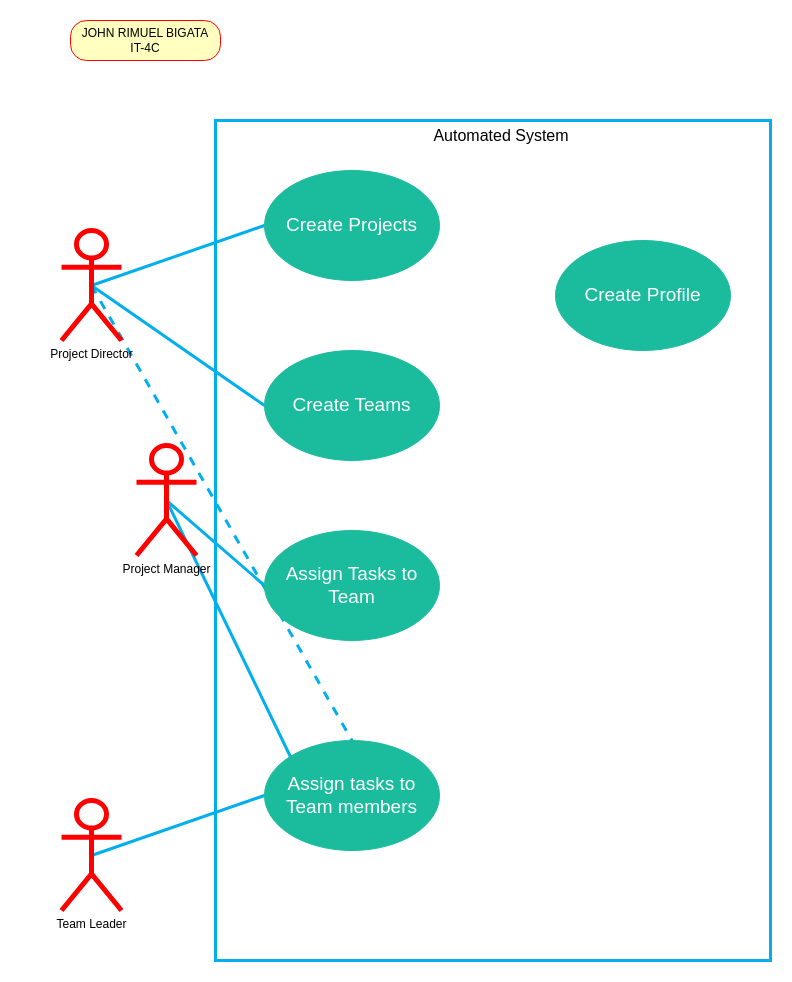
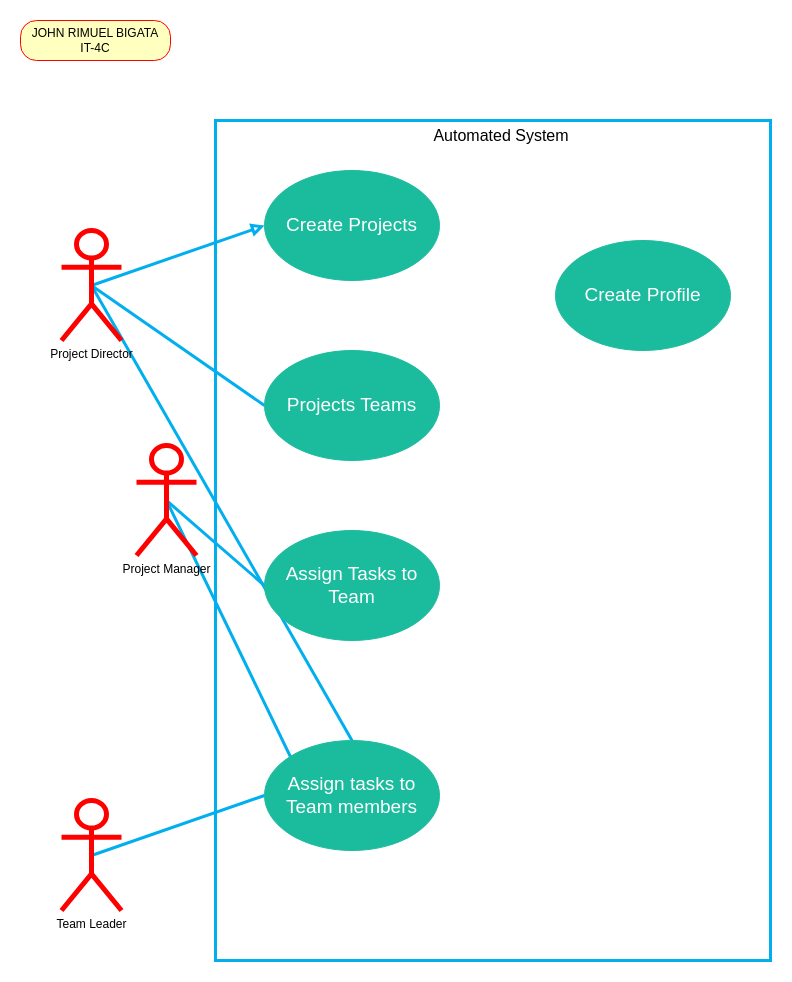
node "JOHN RIMUEL BIGATA IT-4C": moved (146, 41) -> (96, 41)
edge "Create Projects" -- "Project Director": arrowhead none -> block
node "Create Teams": label "Create Teams" -> "Projects Teams"
edge "Project Director" -- "Assign tasks to Team members": style dashed -> solid
